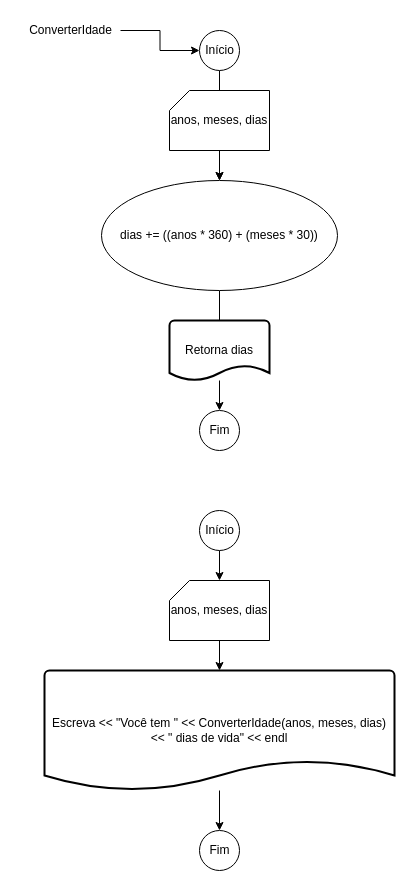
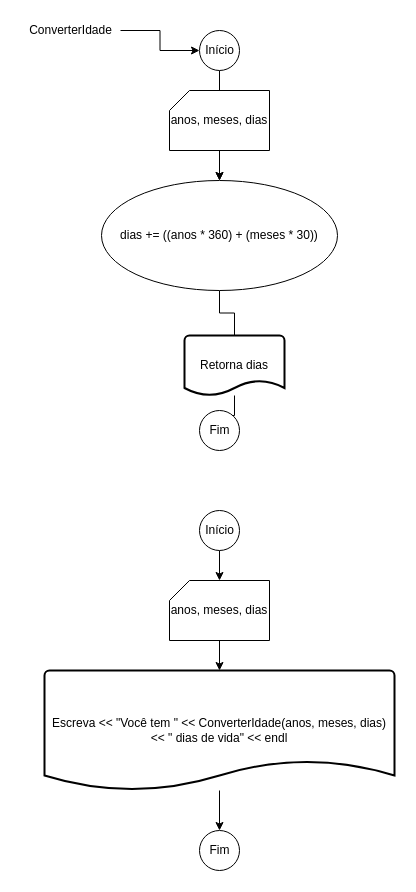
node "Retorna dias": moved (220, 351) -> (235, 366)
